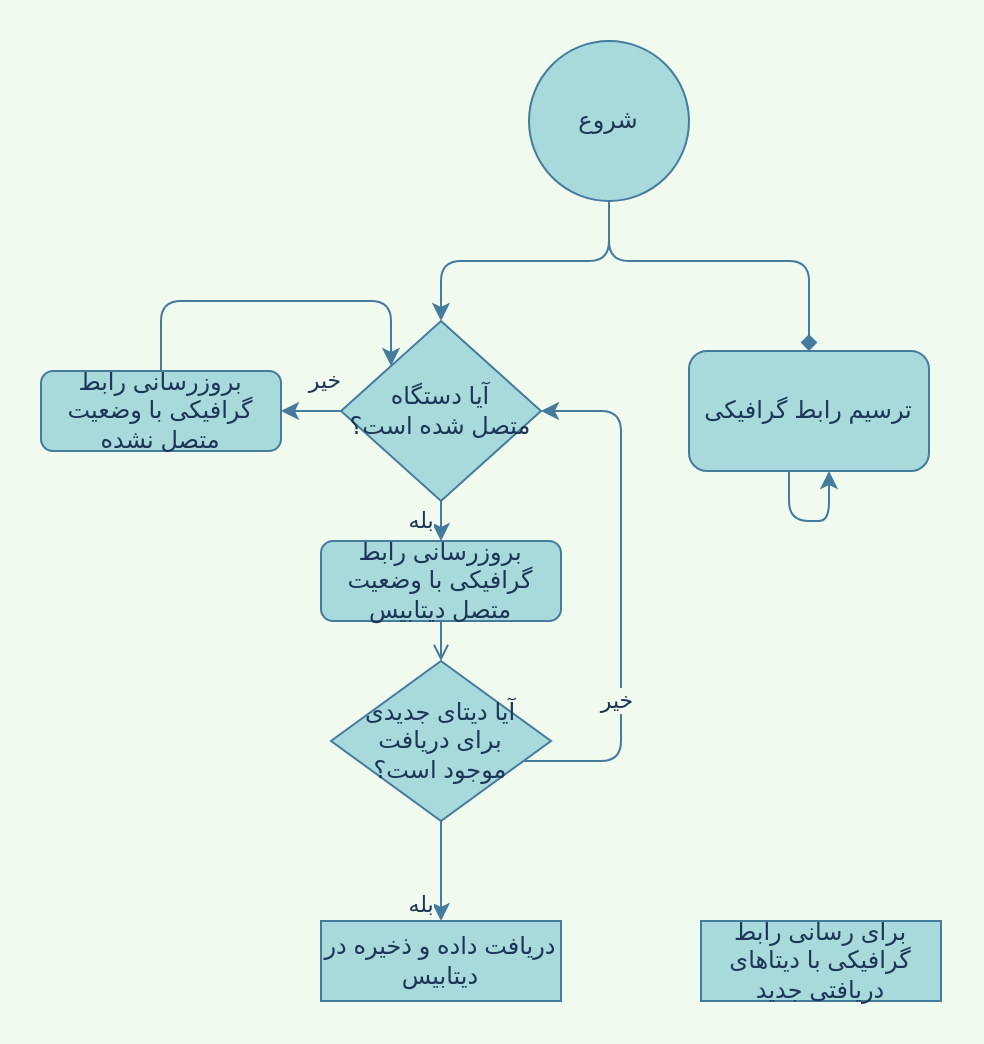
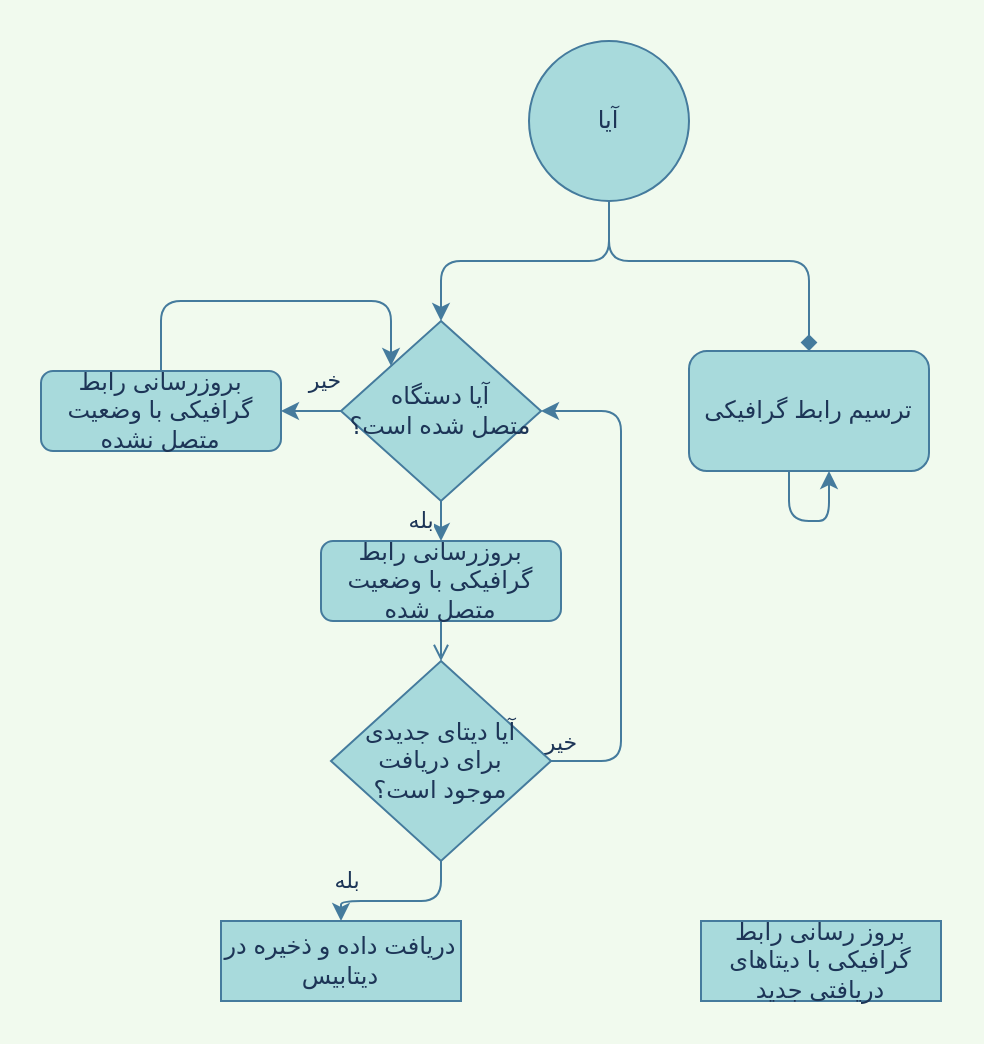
node "شروع": label "شروع" -> "آیا"
node "بروزرسانی رابط گرافیکی با وضعیت متصل دیتابیس": label "بروزرسانی رابط گرافیکی با وضعیت متصل دیتابیس" -> "بروزرسانی رابط گرافیکی با وضعیت متصل شده"
node "آیا دیتای جدیدی برای دریافت موجود است؟": size 220x160 -> 220x200
node "دریافت داده و ذخیره در دیتابیس": moved (441, 961) -> (341, 961)
node "برای رسانی رابط گرافیکی با دیتاهای دریافتی جدید": label "برای رسانی رابط گرافیکی با دیتاهای دریافتی جدید" -> "بروز رسانی رابط گرافیکی با دیتاهای دریافتی جدید"
